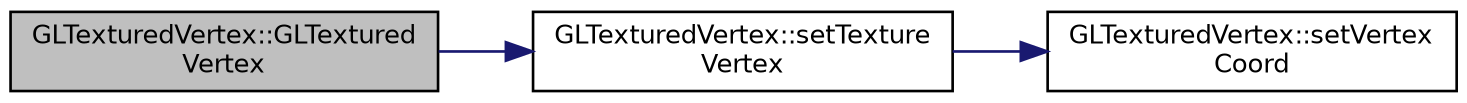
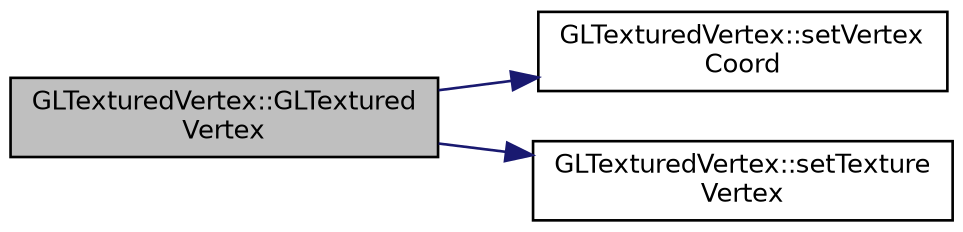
edge "GLTexturedVertex::setTexture Vertex" -> "GLTexturedVertex::setVertex Coord": now "GLTexturedVertex::GLTextured Vertex" -> "GLTexturedVertex::setVertex Coord"
